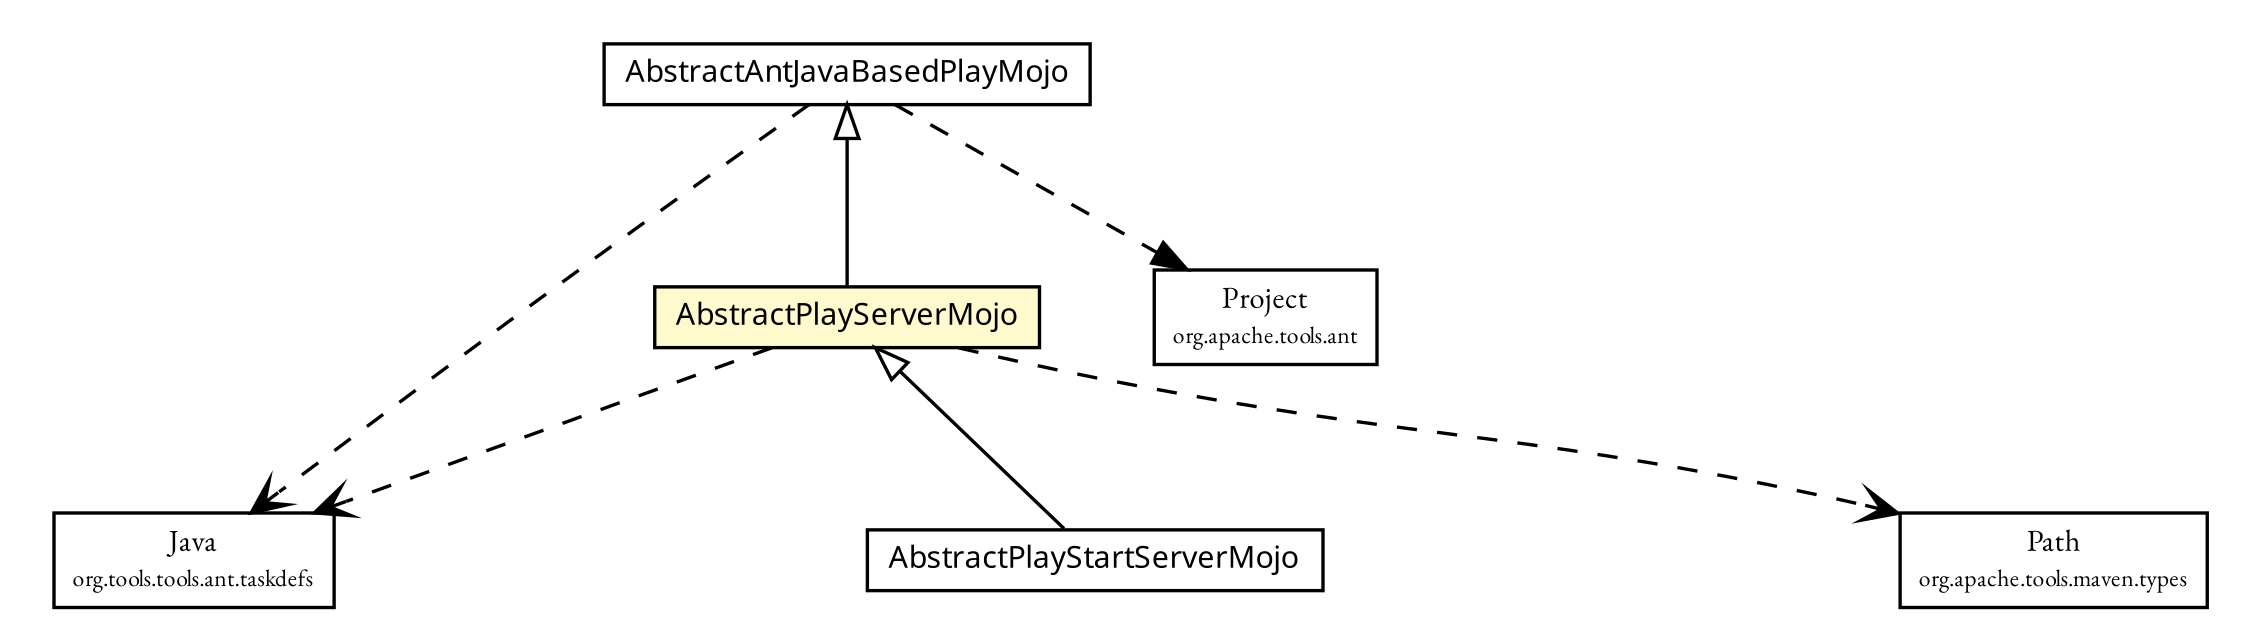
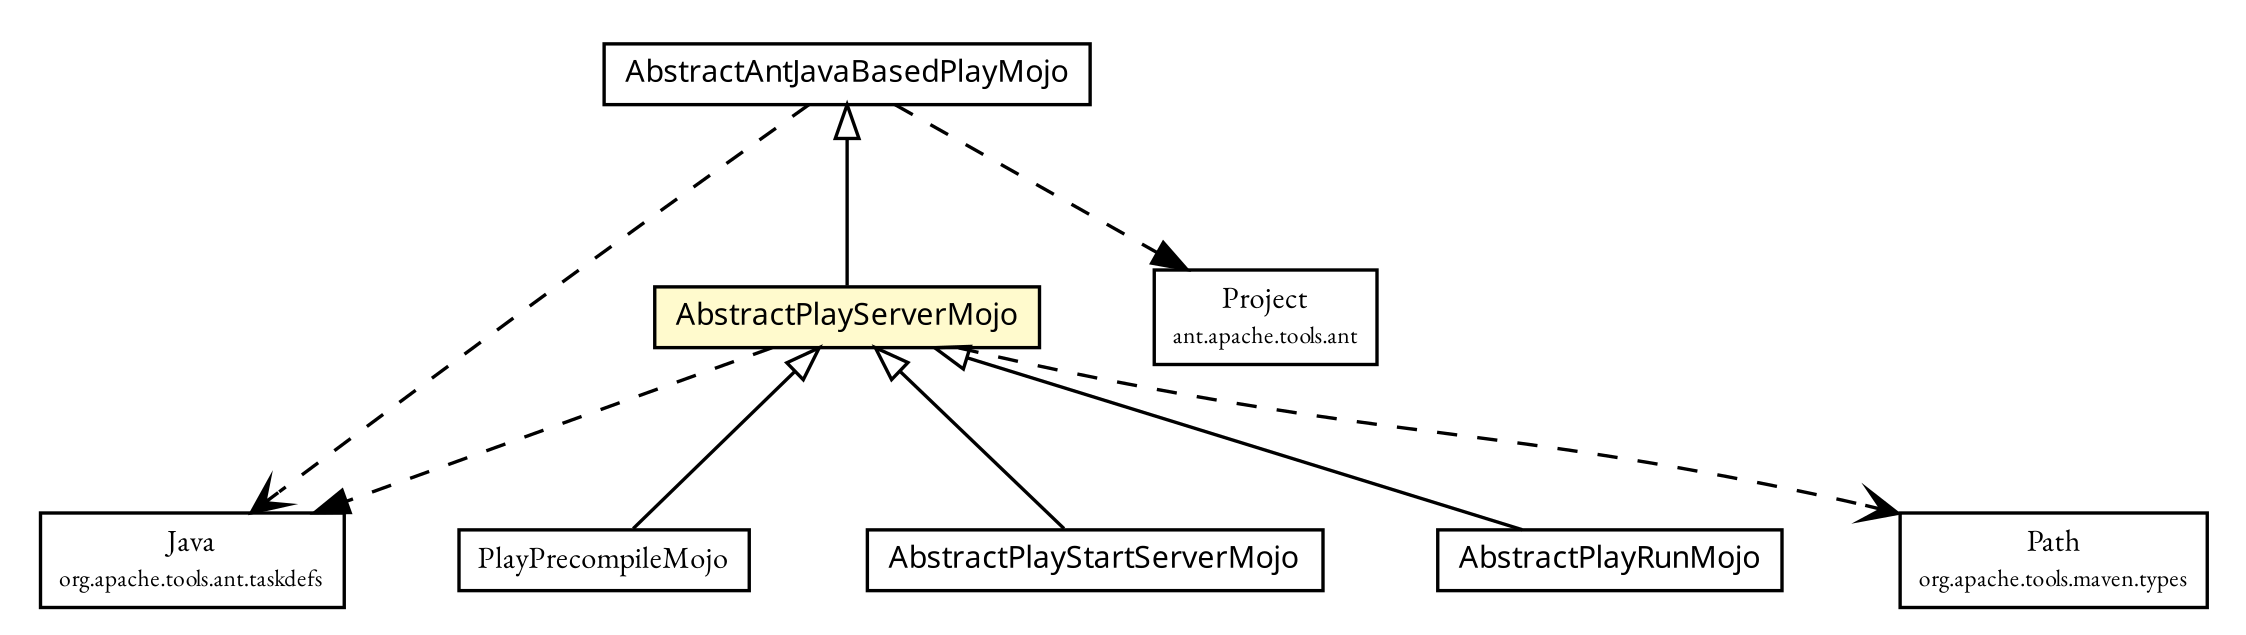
node "Project": text "org.apache.tools.ant" -> "ant.apache.tools.ant"
edge "AbstractPlayServerMojo" -> "Java": arrowhead open -> normal
node "PlayPrecompileMojo": added
node "AbstractPlayRunMojo": added
node "Java": text "org.tools.tools.ant.taskdefs" -> "org.apache.tools.ant.taskdefs"
